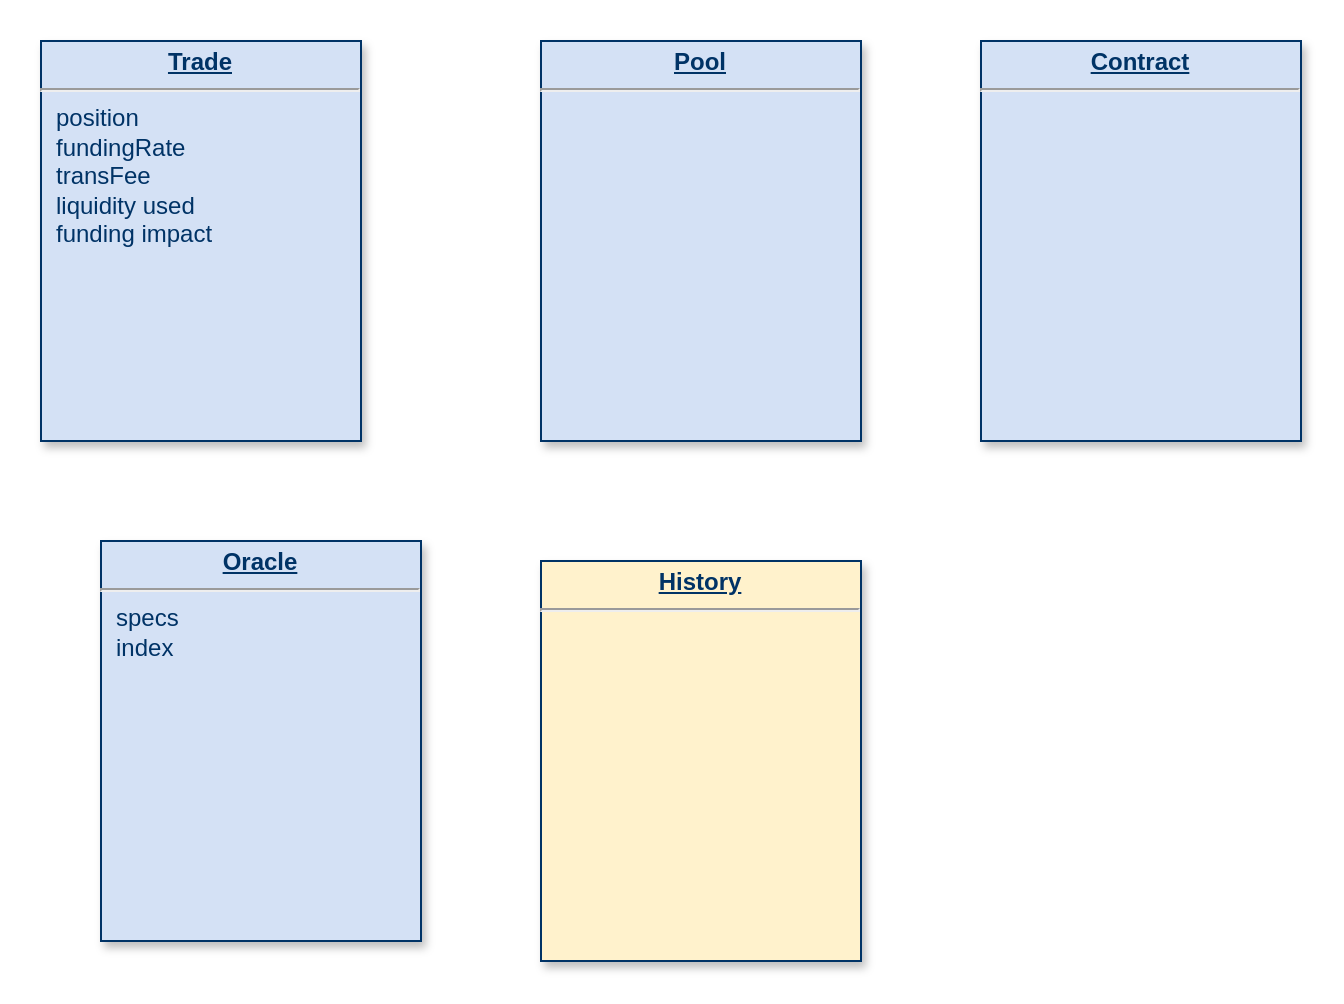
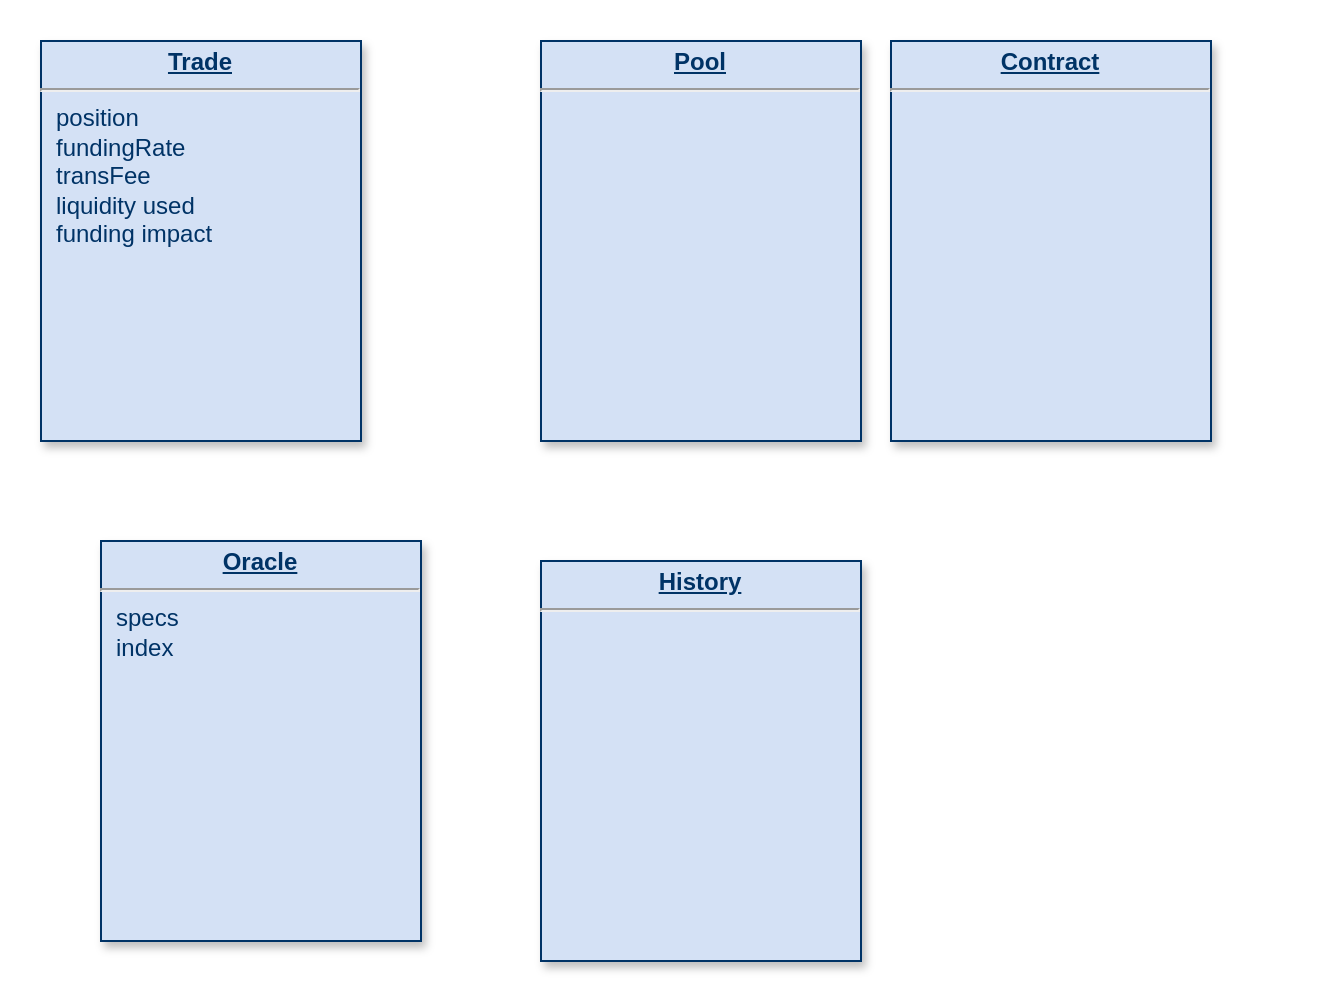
node "Contract": moved (1141, 241) -> (1051, 241)
node "History": fillcolor #fff2cc -> #d4e1f5
